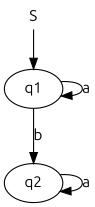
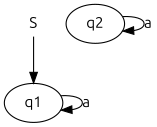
edge "q1" -> "q2": removed, label "b"
